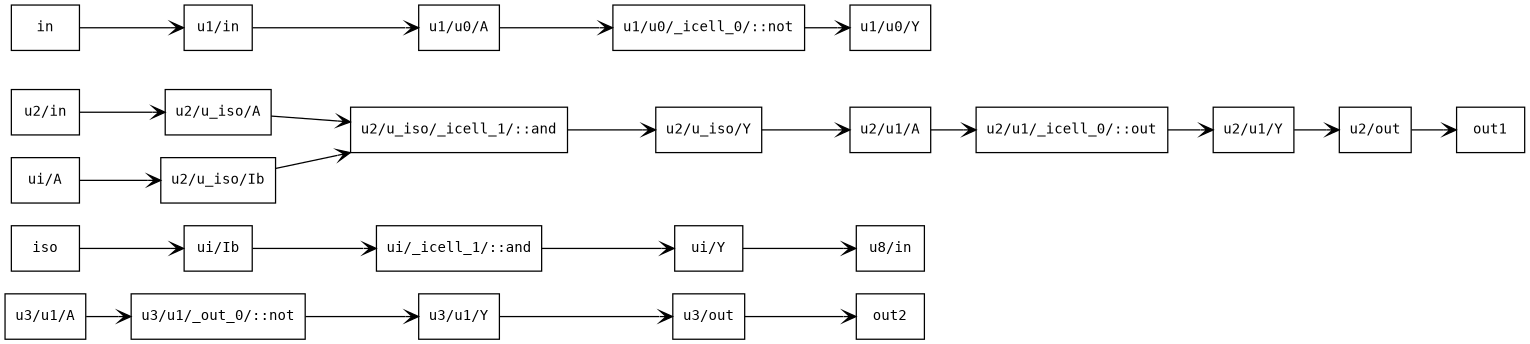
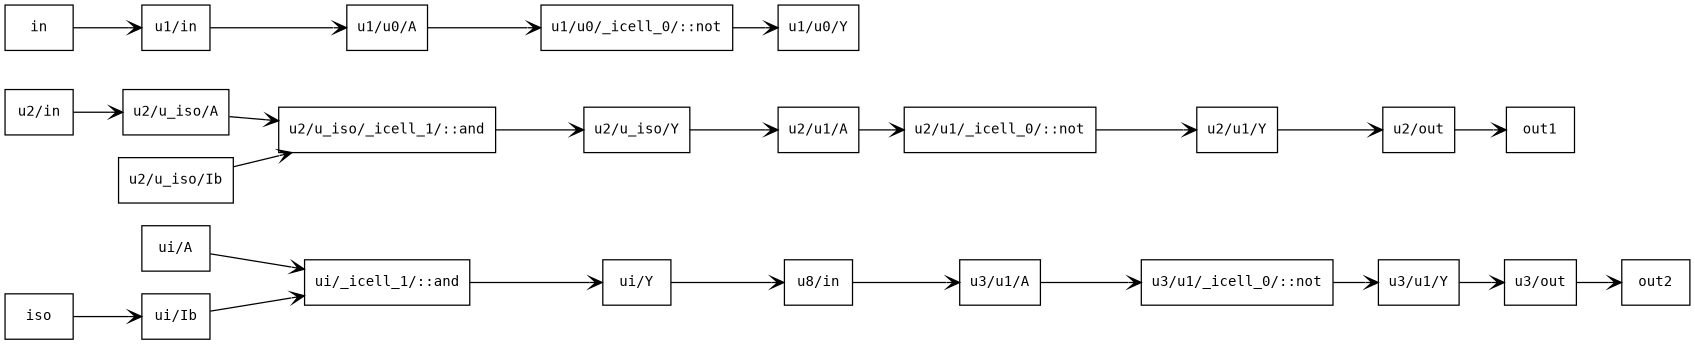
node "u2/u1/_icell_0/::out": label "u2/u1/_icell_0/::out" -> "u2/u1/_icell_0/::not"
edge "ui/A" -> "u2/u_iso/Ib": now "ui/A" -> "ui/_icell_1/::and"
edge "u8/in" -> "u3/u1/A": added
node "u3/u1/_out_0/::not": label "u3/u1/_out_0/::not" -> "u3/u1/_icell_0/::not"
